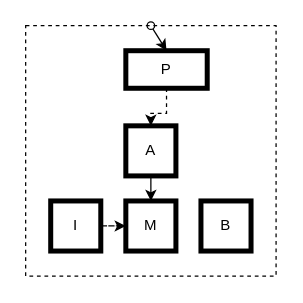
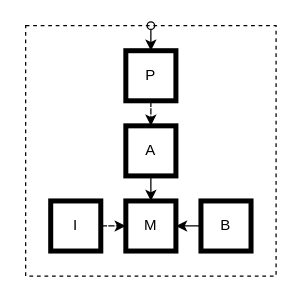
node "P": size 81x38 -> 50x50
edge "B" -> "M": added
